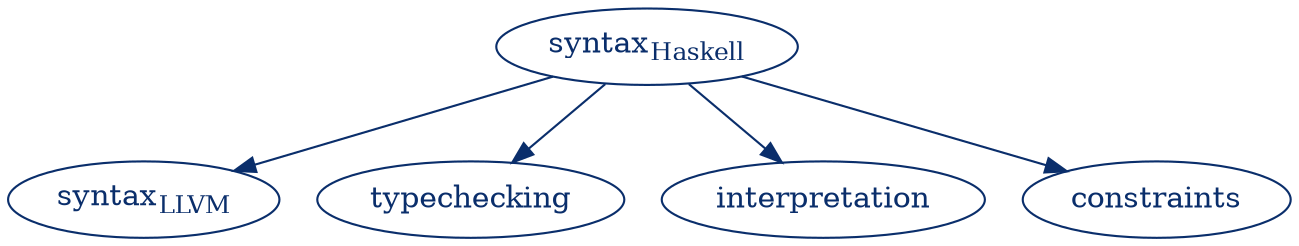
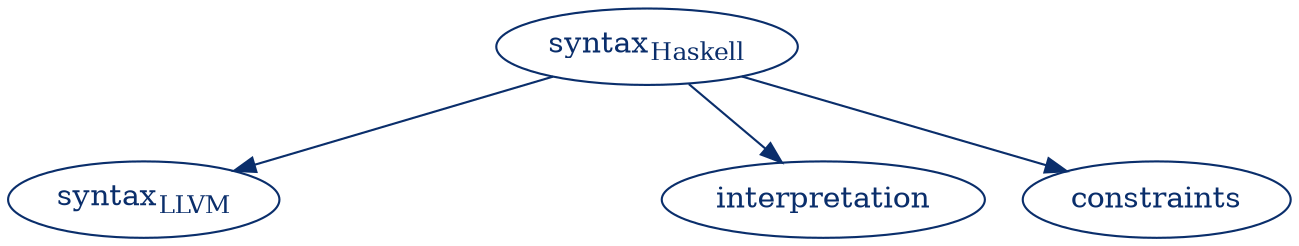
node "typechecking": removed
